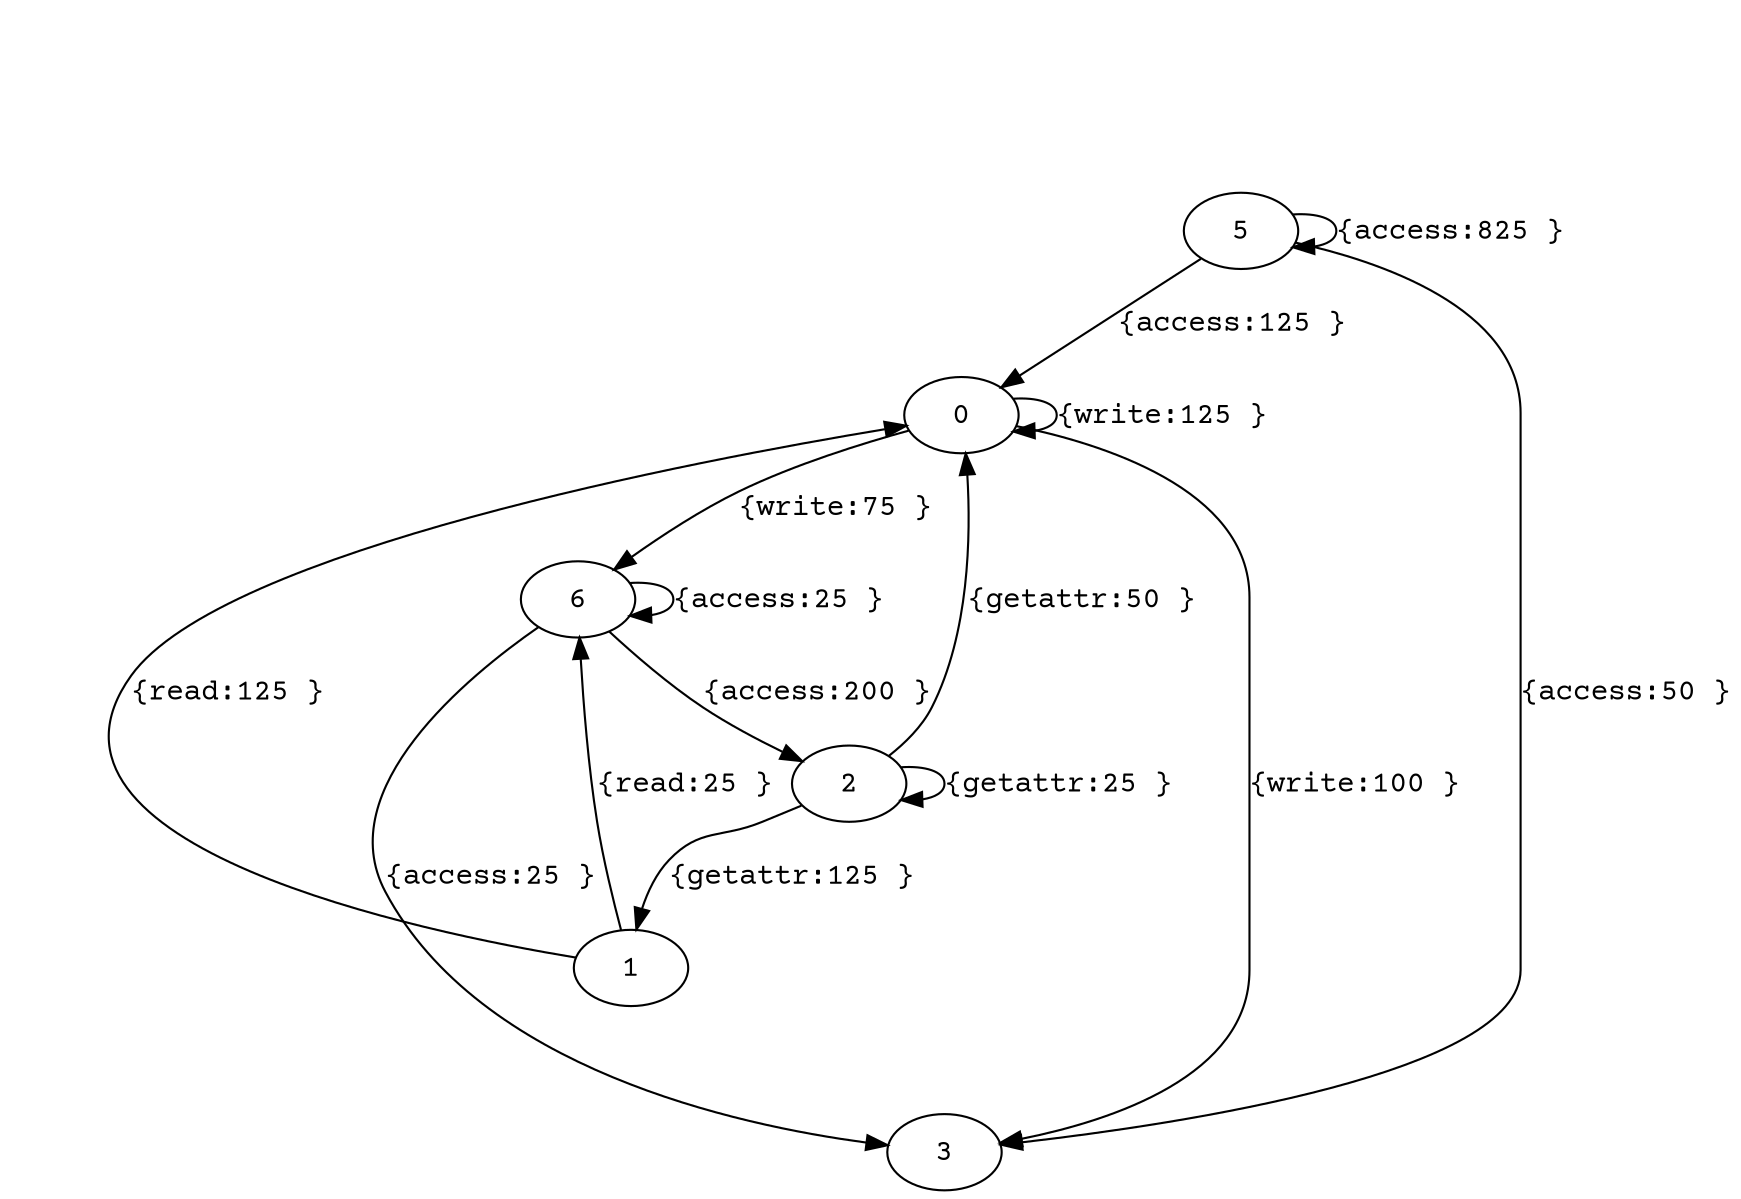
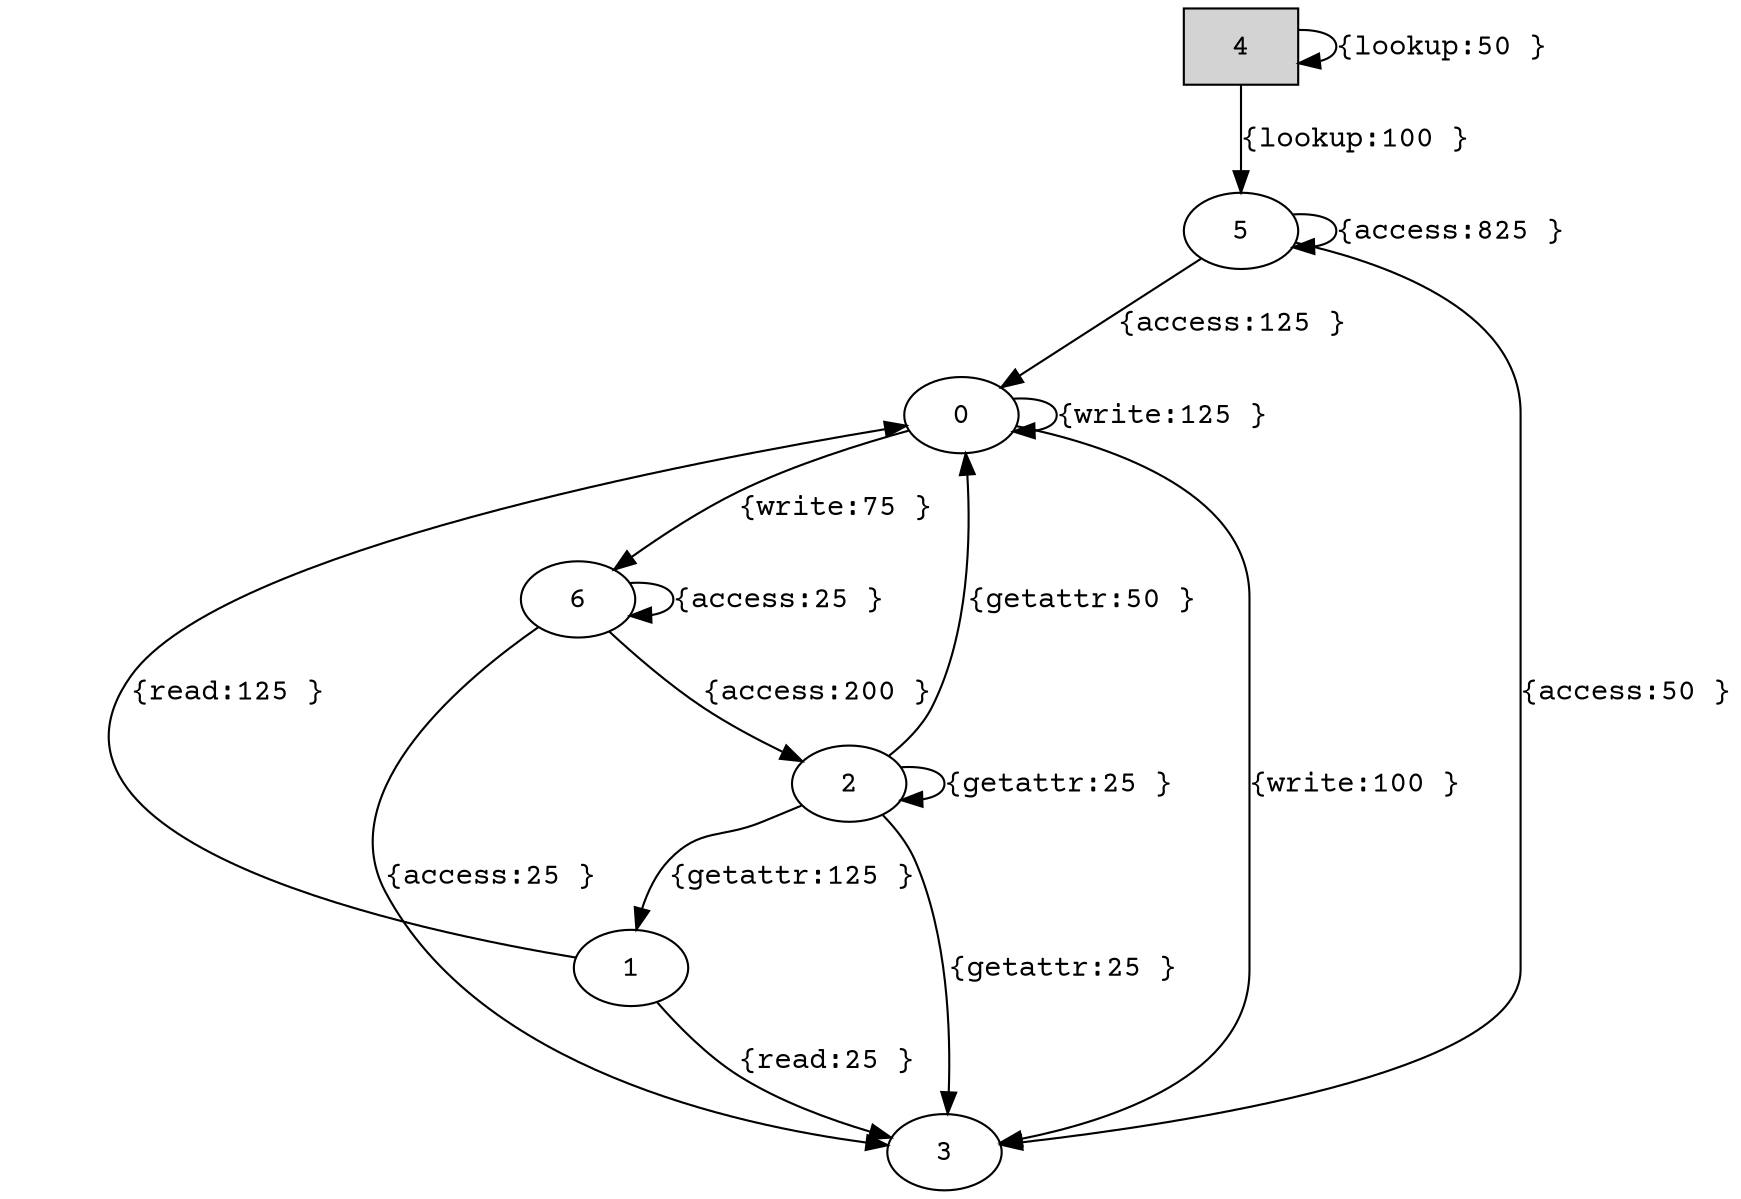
node "4": added
edge "1" -> "6": now "1" -> "3"
edge "2" -> "3": added, label "{getattr:25 }"
